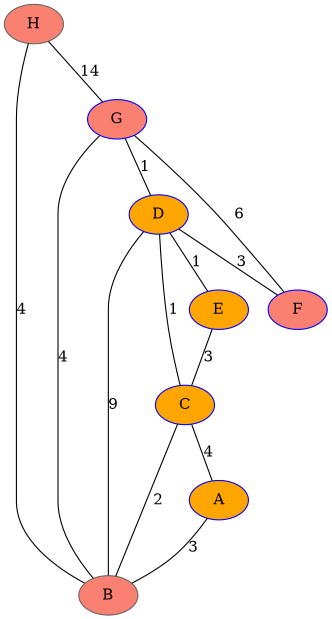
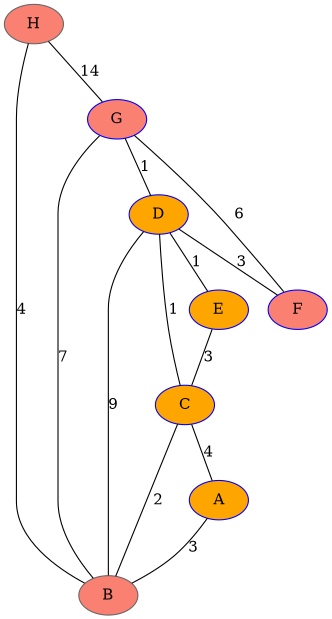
edge "G" -- "B": label "4" -> "7"
